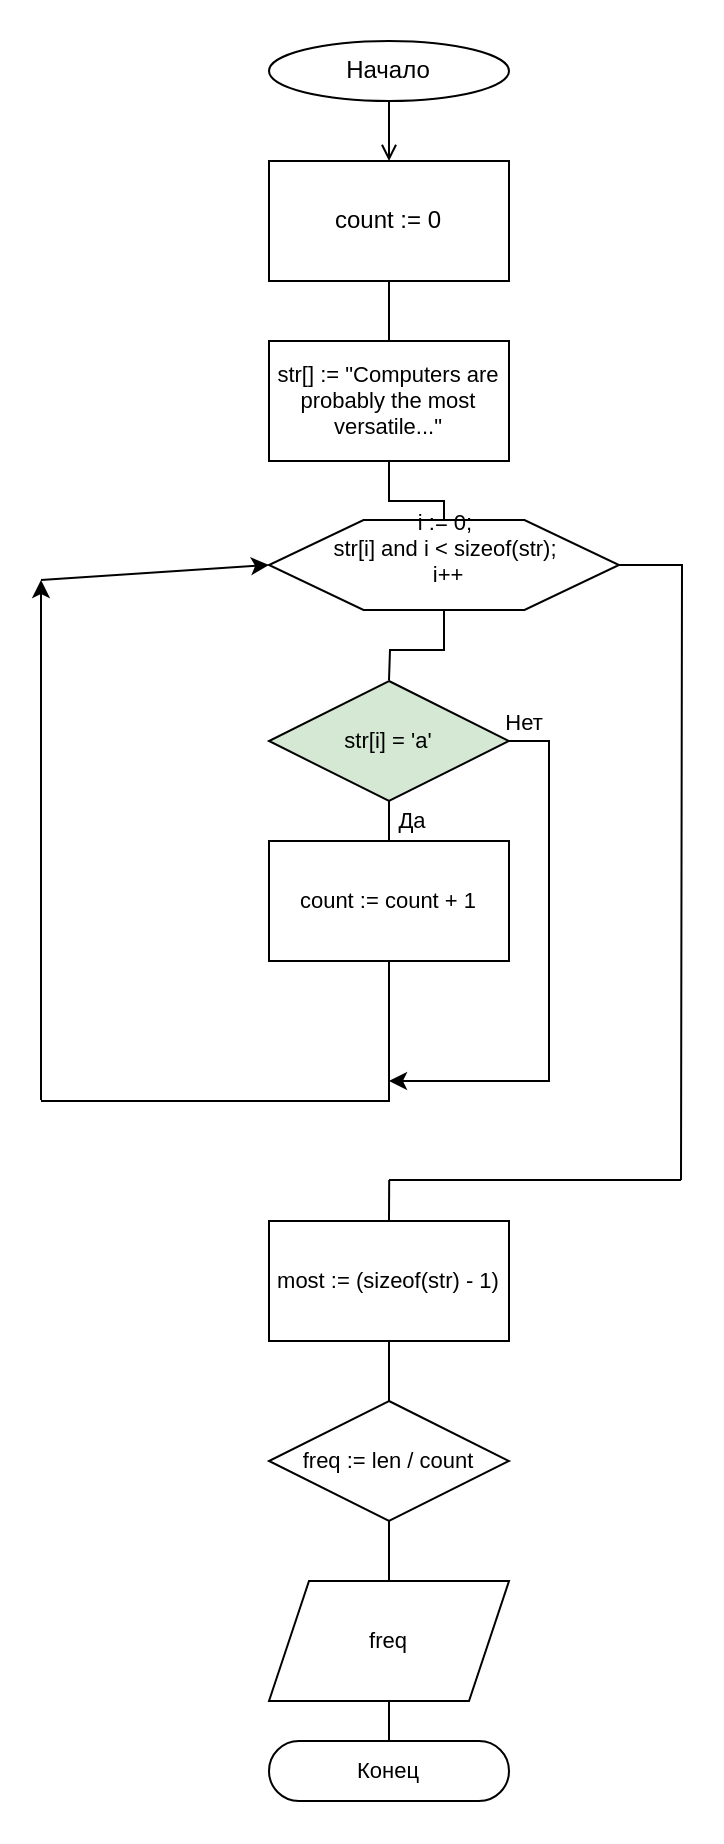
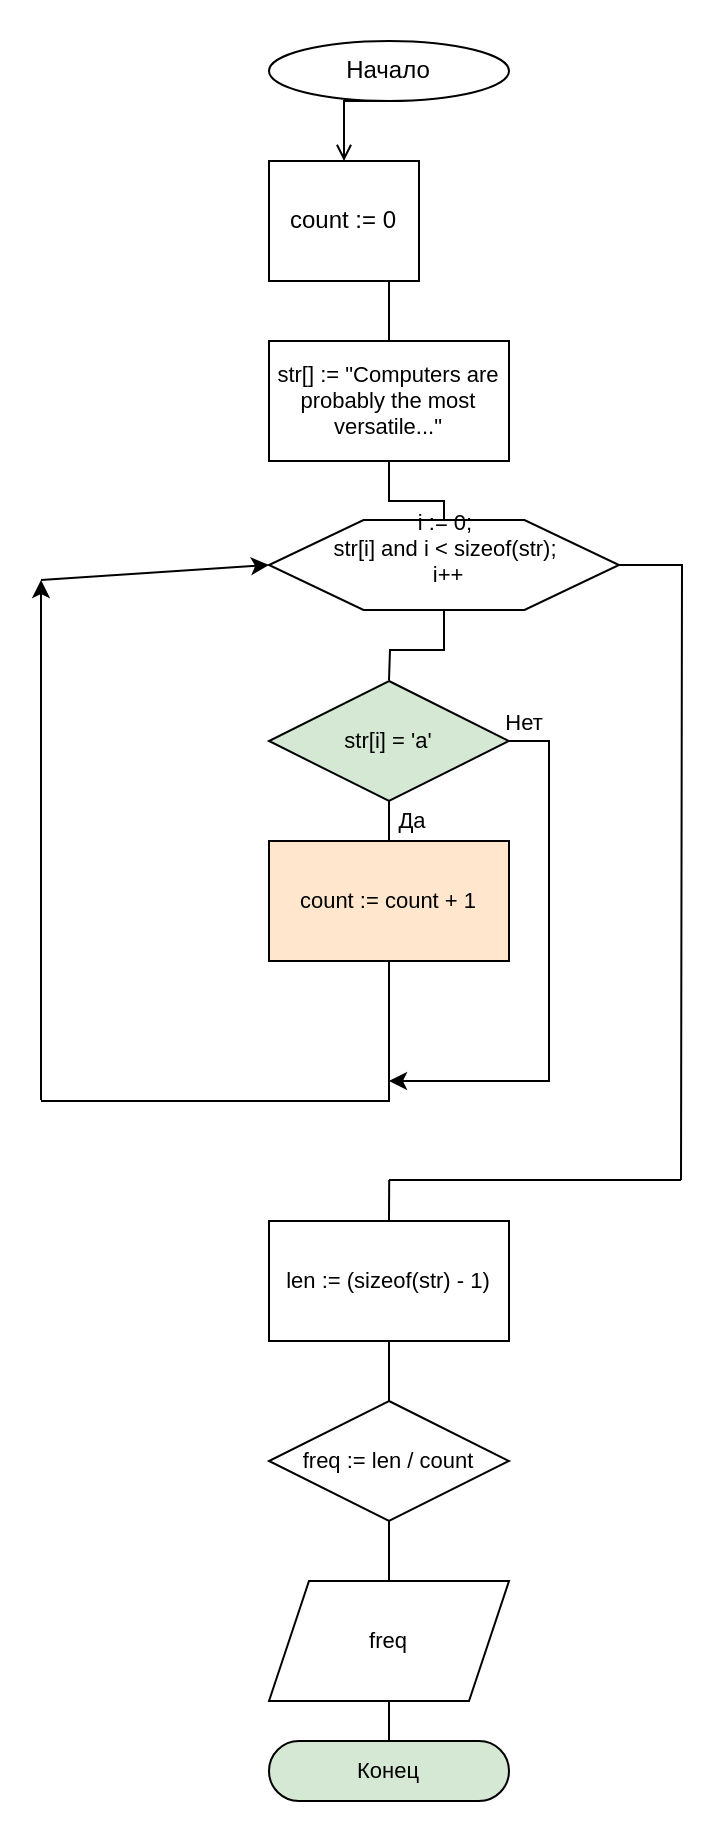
node "count := 0": size 240x120 -> 150x120
node "count := count + 1": fillcolor #ffffff -> #ffe6cc
node "most := (sizeof(str) - 1)": label "most := (sizeof(str) - 1)" -> "len := (sizeof(str) - 1)"
node "Конец": fillcolor #ffffff -> #d5e8d4
